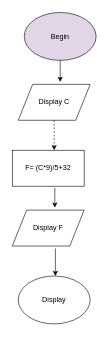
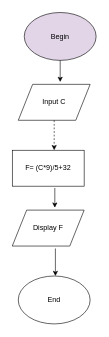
node "Display C": label "Display C" -> "Input C"
node "Display": label "Display" -> "End"
